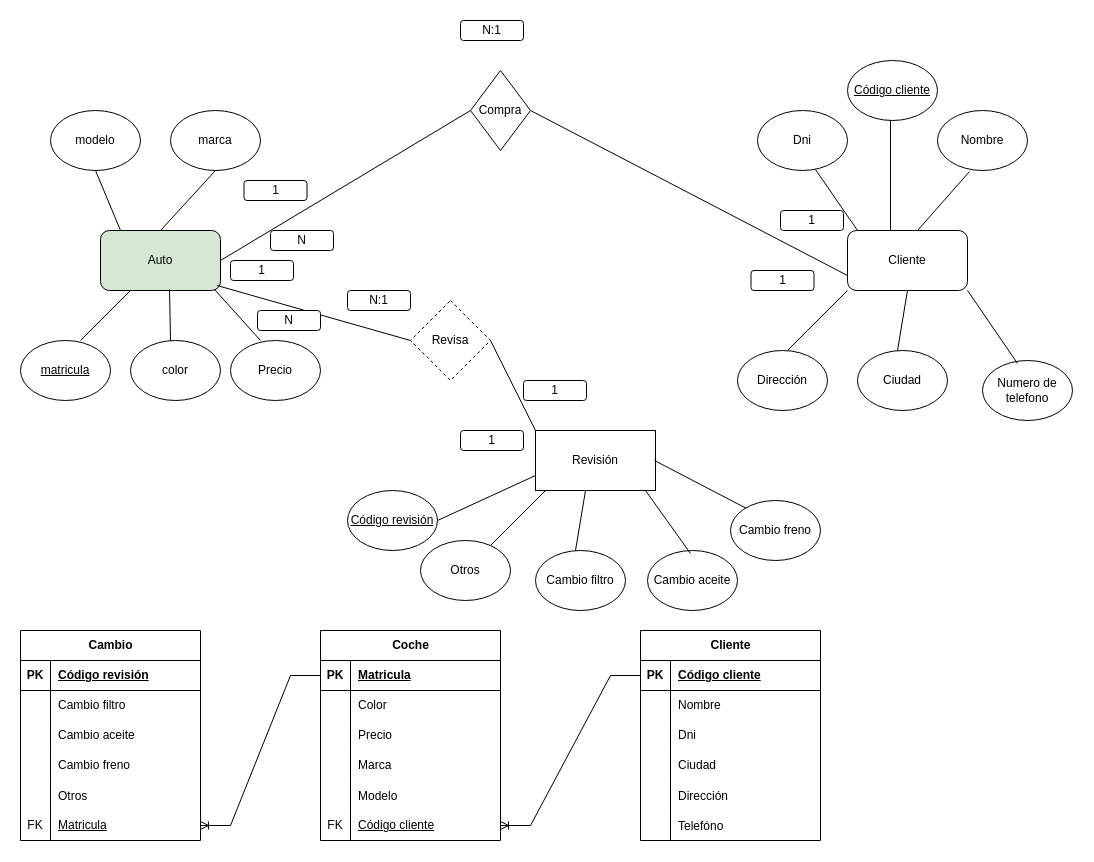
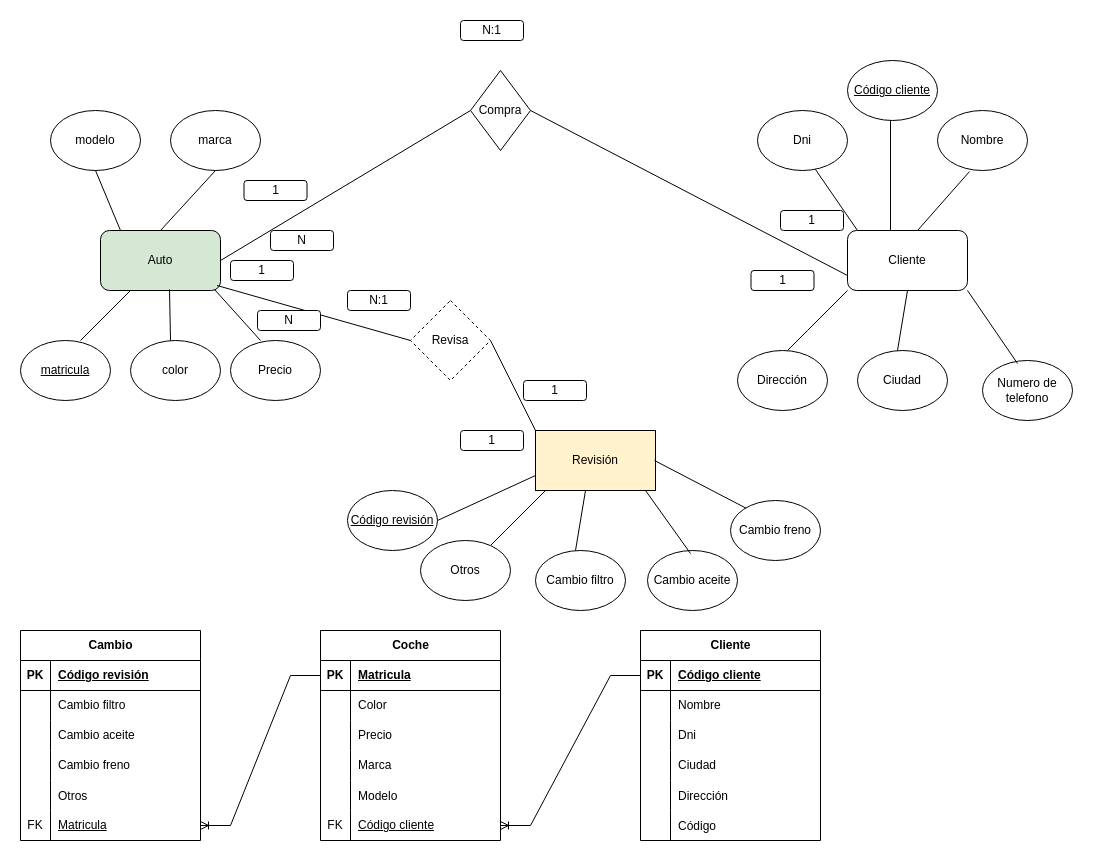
node "Revisión": fillcolor #ffffff -> #fff2cc
node "Telefóno": label "Telefóno" -> "Código"
